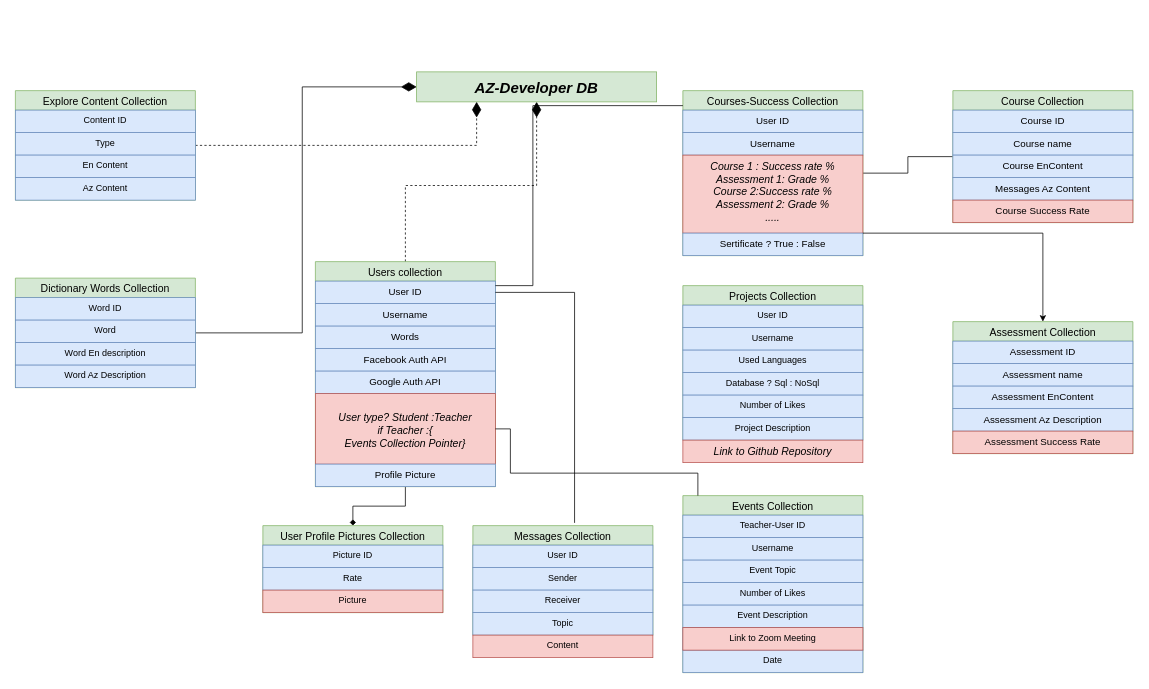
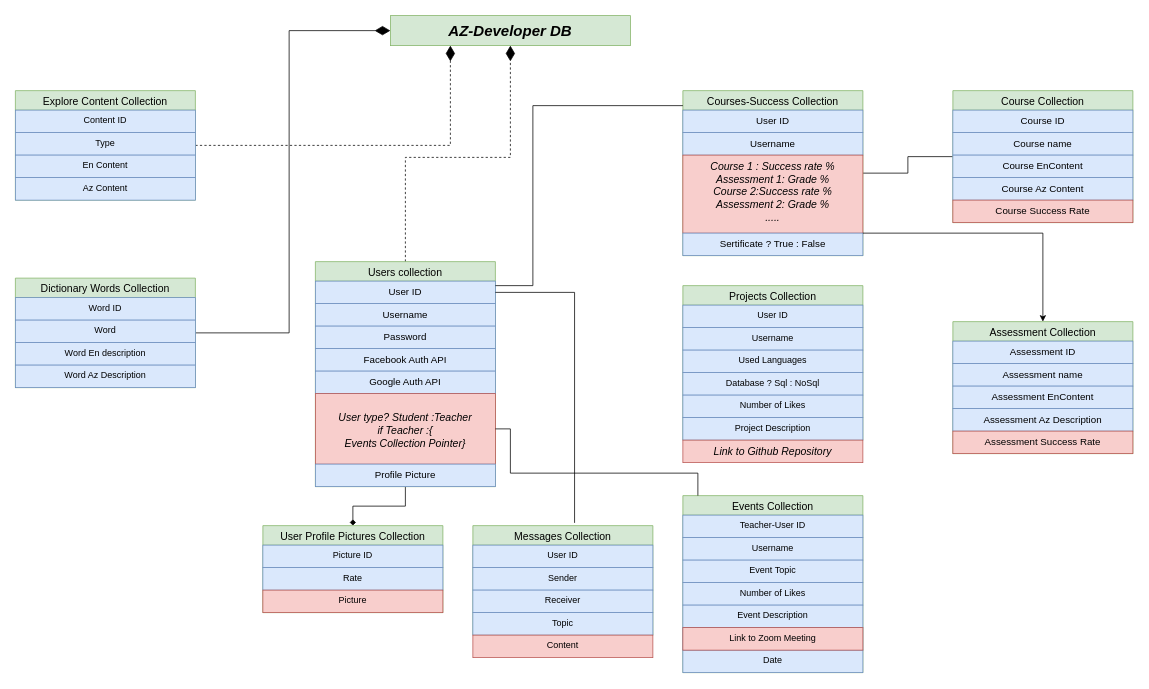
node "AZ-Developer DB": moved (537, 87) -> (510, 30)
node "Messages Az Content": label "Messages Az Content" -> "Course Az Content"
node "Words": label "Words" -> "Password"
